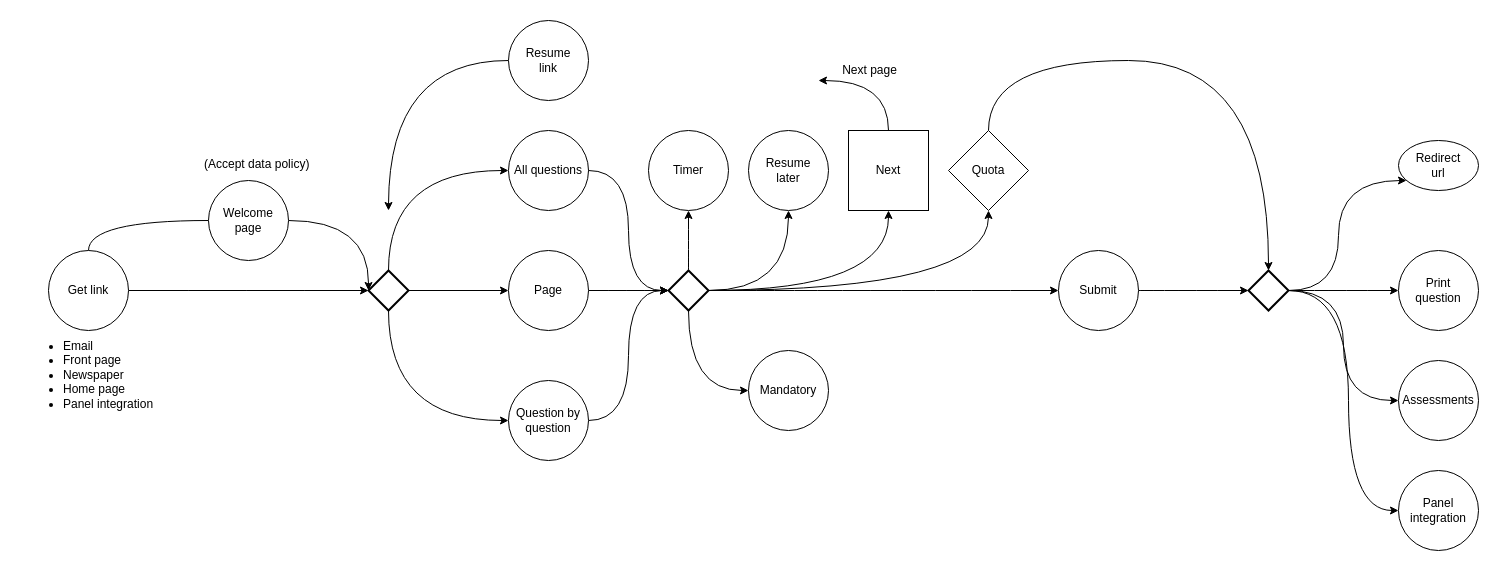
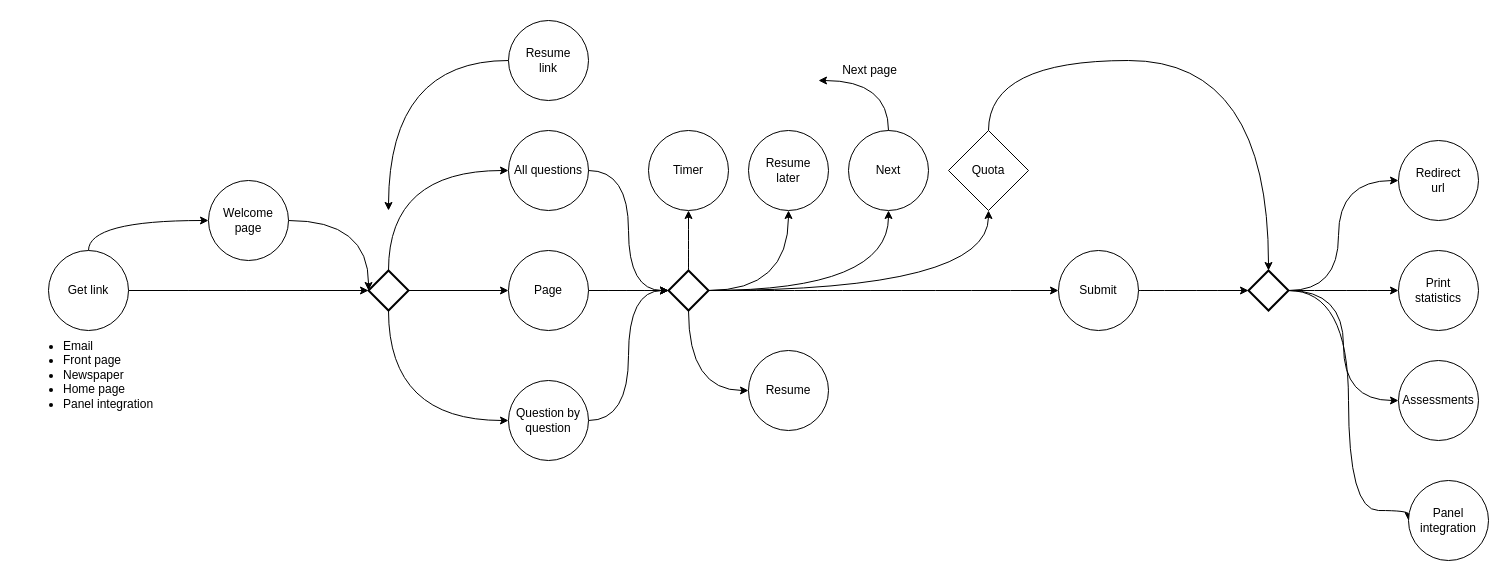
node "(Accept data policy)": removed
node "Redirect url": size 80x50 -> 80x80
node "Next": shape rectangle -> ellipse
edge "Welcome page" -- "Get link": arrowhead none -> classic
node "Print question": label "Print question" -> "Print statistics"
node "Mandatory": label "Mandatory" -> "Resume"
node "Panel integration": moved (1439, 511) -> (1449, 521)
